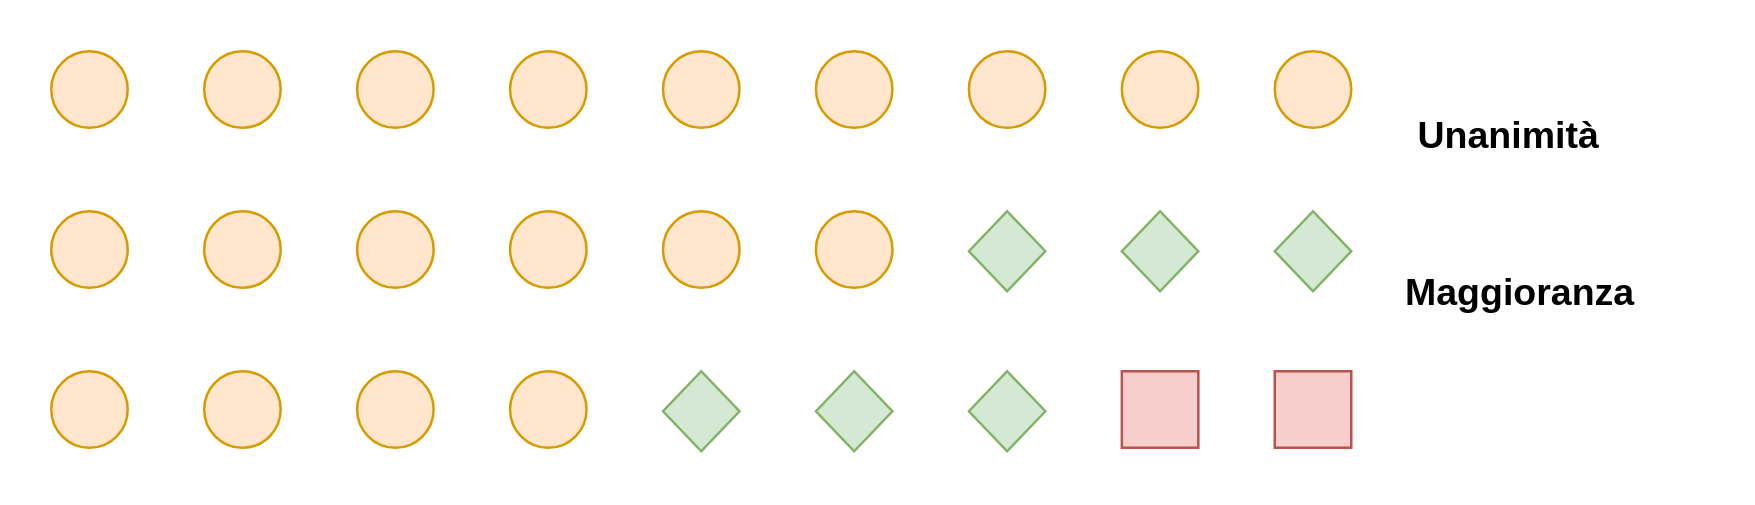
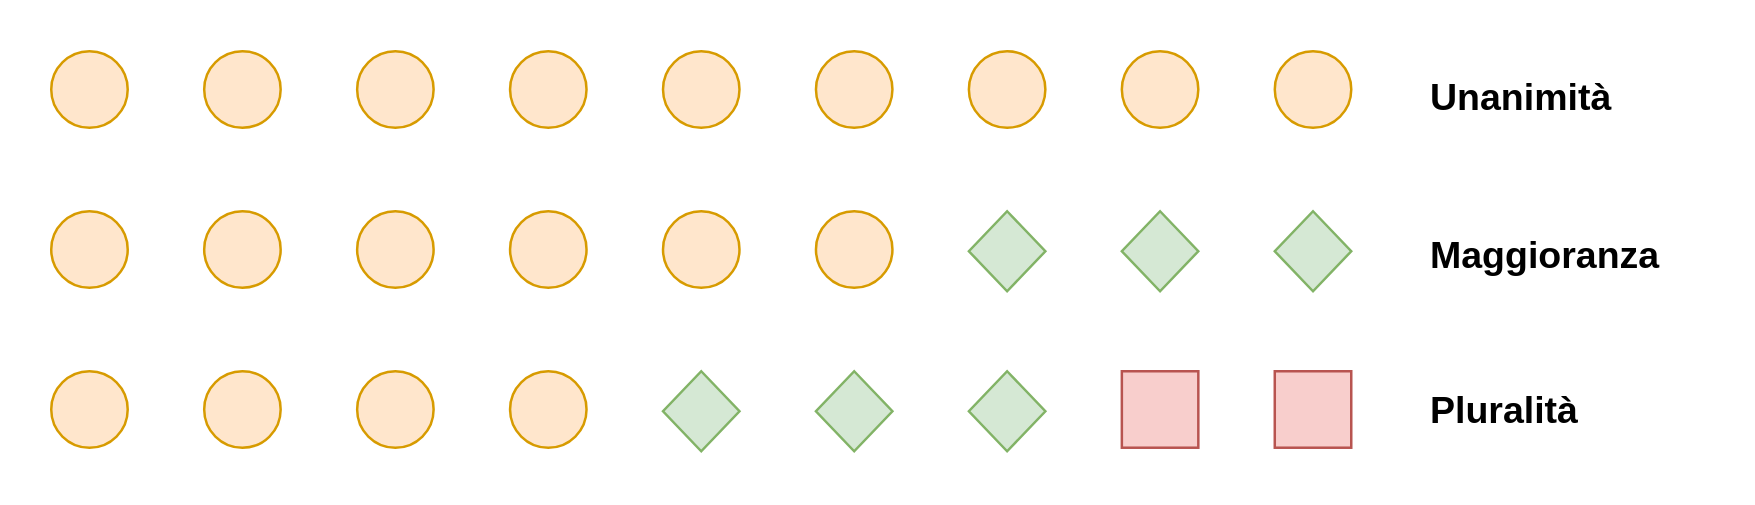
node "Unanimità": moved (1551, 133) -> (1564, 95)
node "Maggioranza": moved (1539, 290) -> (1564, 253)
node "Pluralità": added
